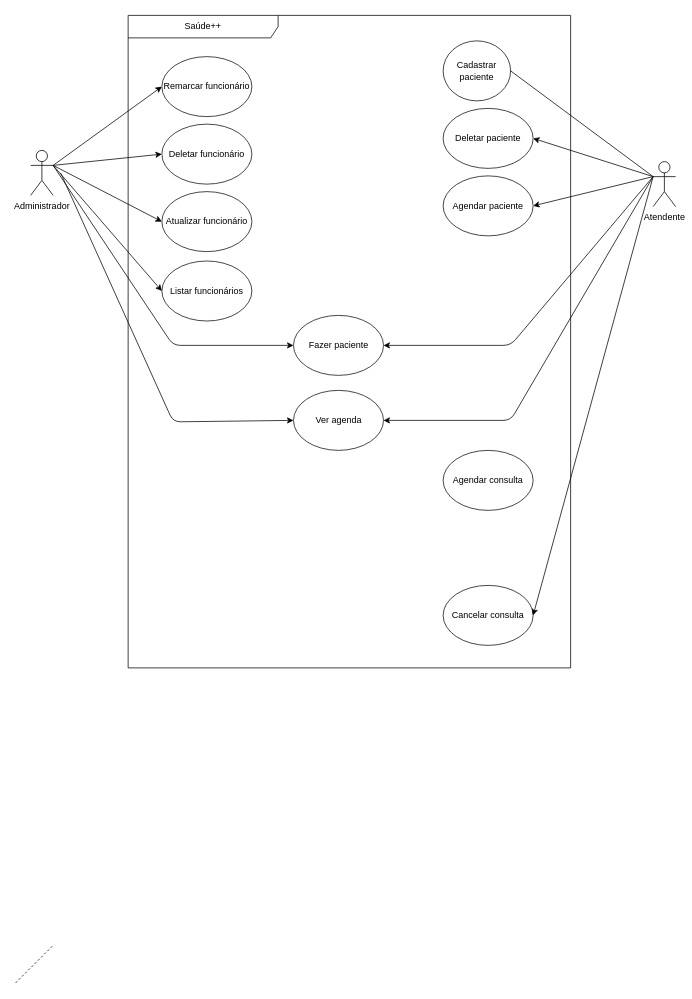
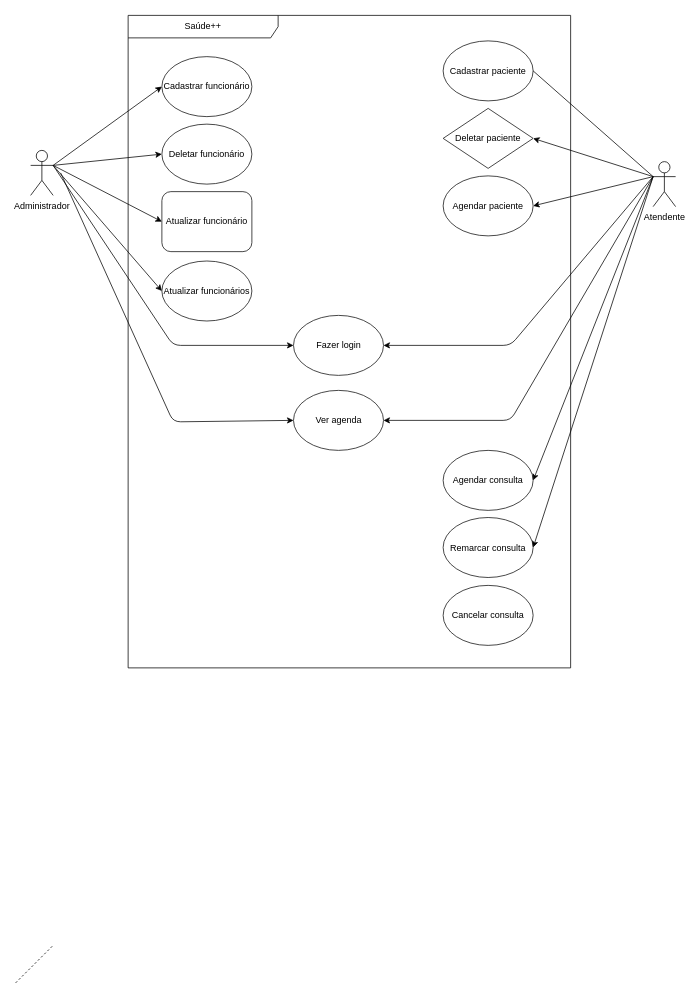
node "Cadastrar paciente": size 68x60 -> 90x60
node "Remarcar funcionário": label "Remarcar funcionário" -> "Cadastrar funcionário"
node "Deletar paciente": shape ellipse -> diamond
node "Atualizar funcionário": shape ellipse -> rounded rectangle
node "Listar funcionários": label "Listar funcionários" -> "Atualizar funcionários"
edge "Atendente" -> "Agendar consulta": added
node "Fazer paciente": label "Fazer paciente" -> "Fazer login"
edge "Atendente" -> "Remarcar consulta": added
edge "Atendente" -> "Cancelar consulta": removed
node "Remarcar consulta": added
